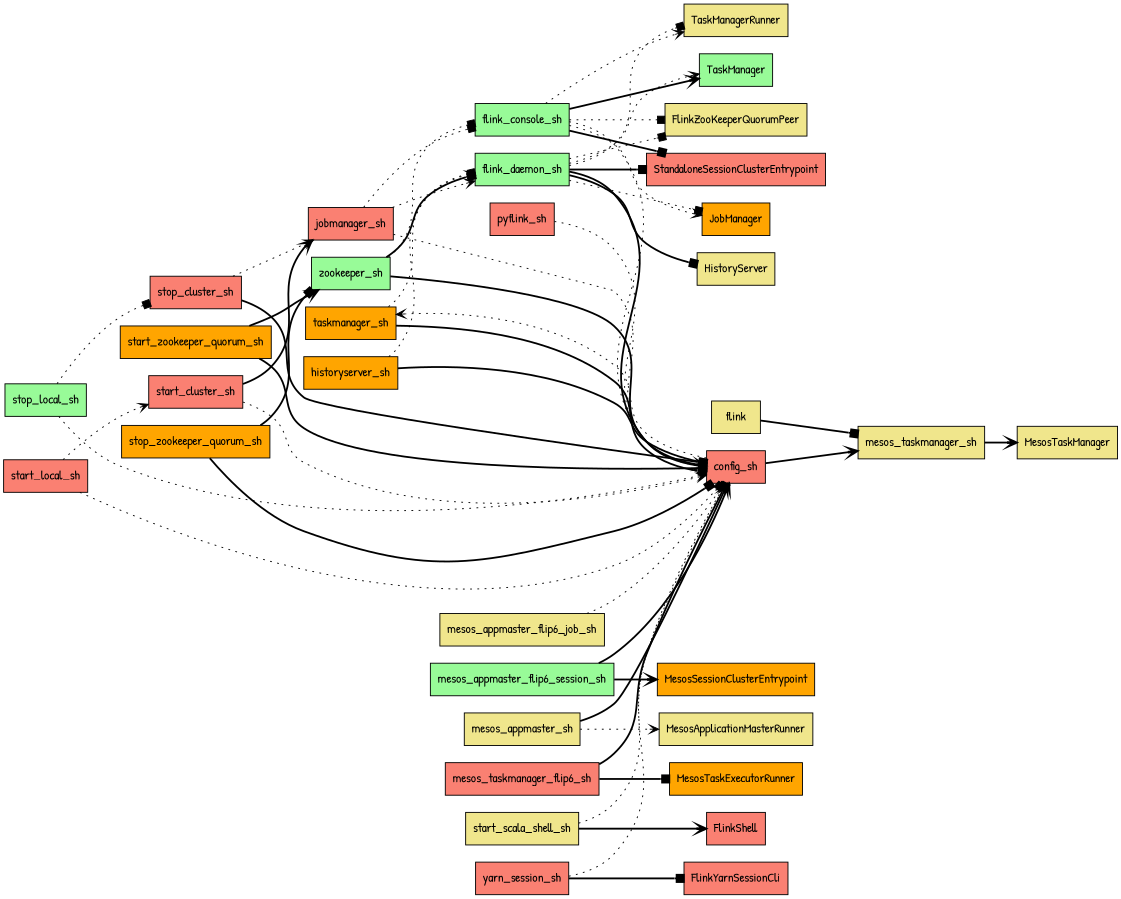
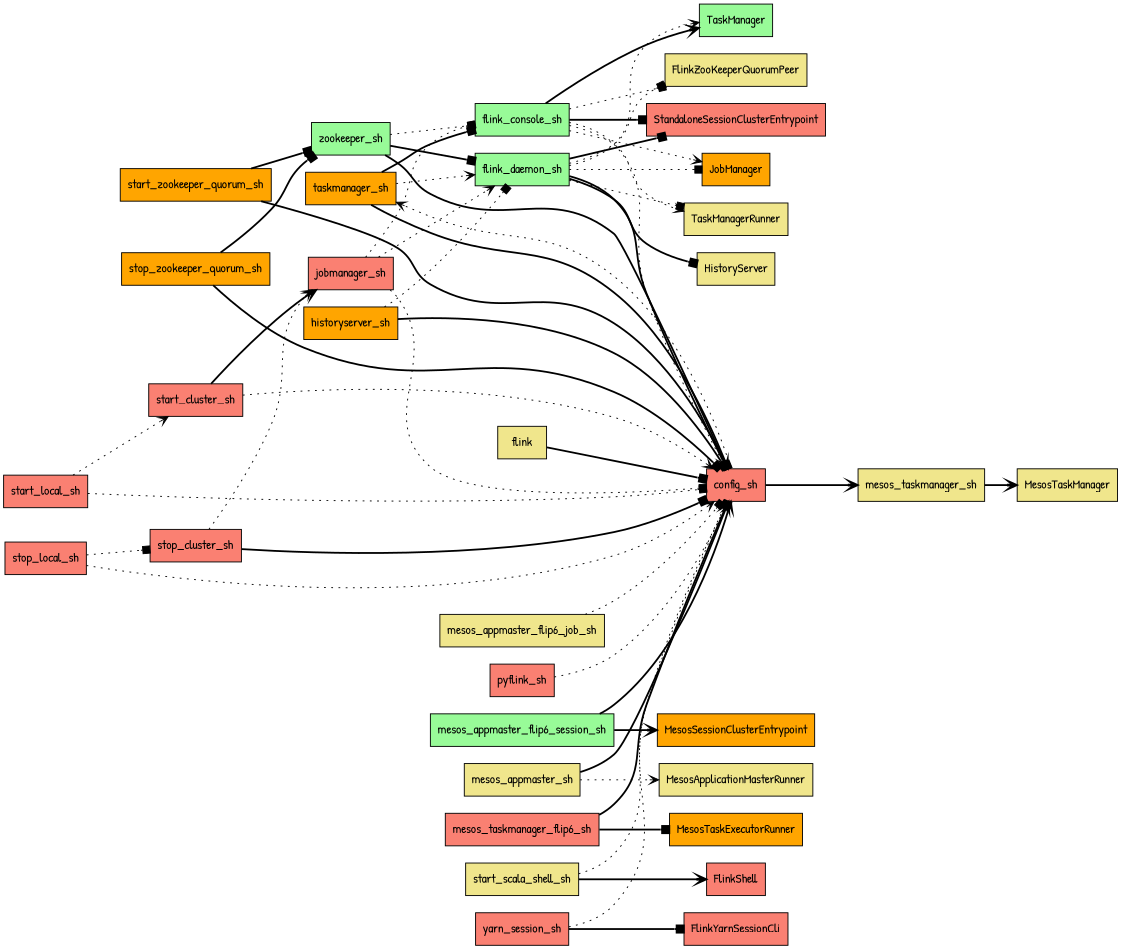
edge "taskmanager_sh" -> "flink_console_sh": added
edge "start_zookeeper_quorum_sh" -> "zookeeper_sh": arrowhead vee -> box
node "stop_local_sh": fillcolor palegreen -> salmon
edge "flink" -> "mesos_taskmanager_sh": now "flink" -> "config_sh"
